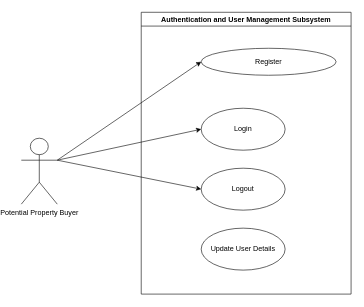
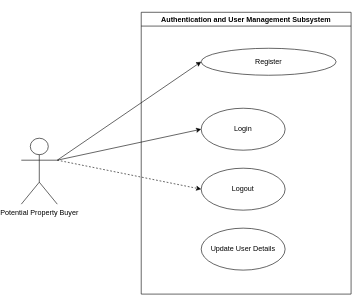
edge "Potential Property Buyer" -> "Logout": style solid -> dashed
